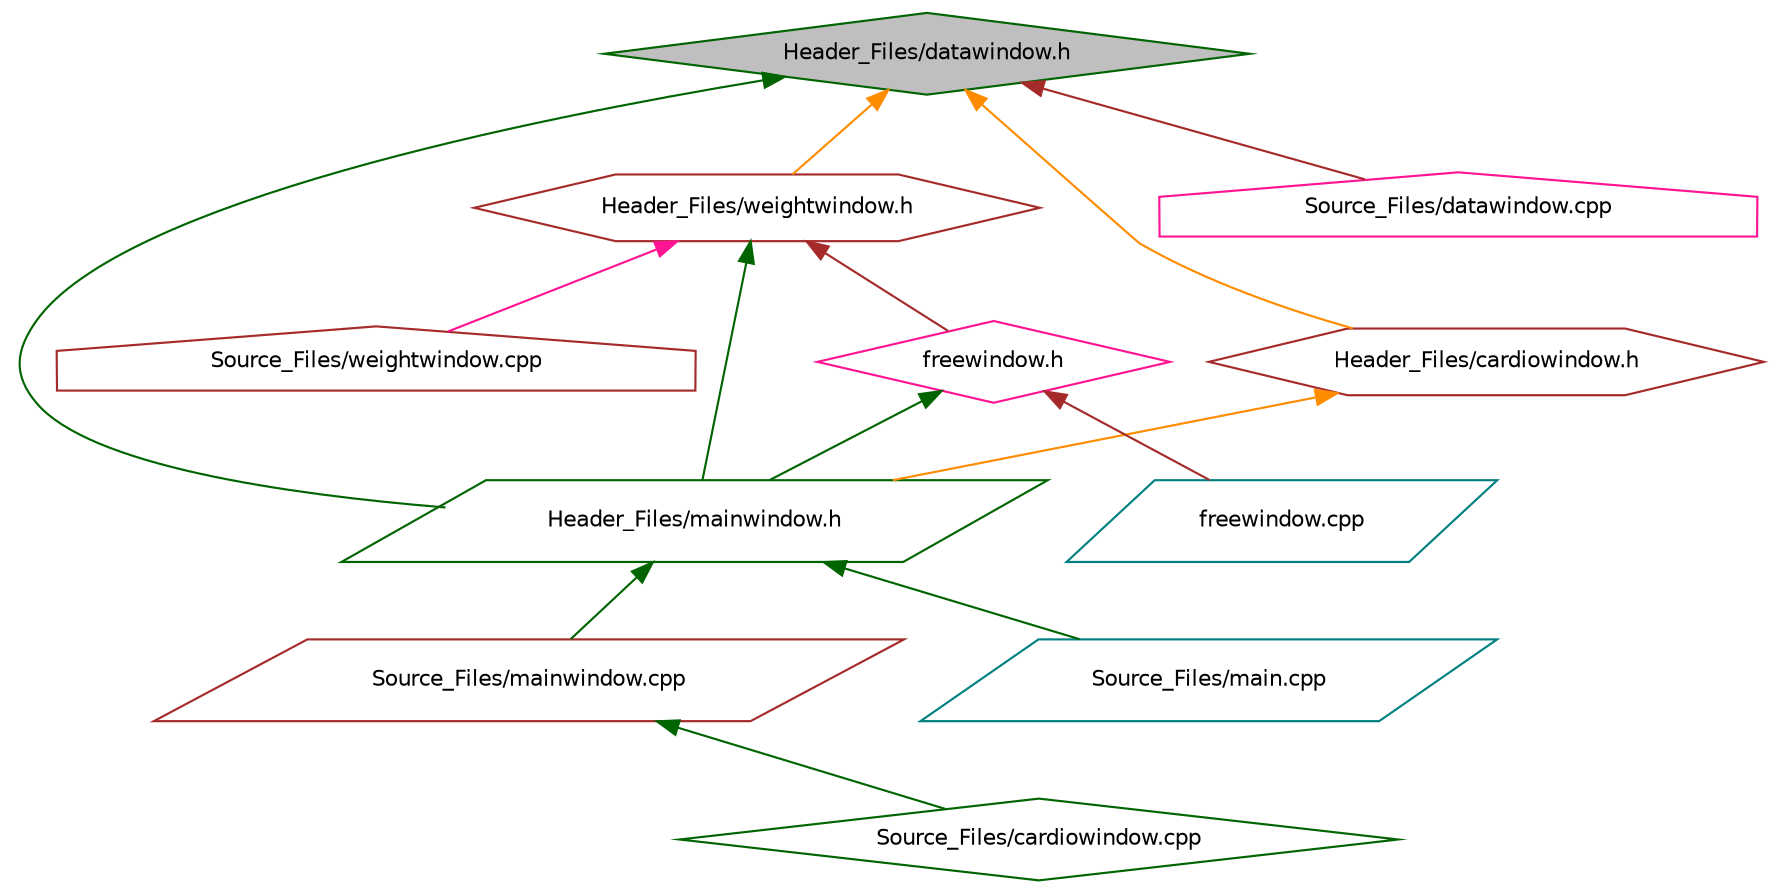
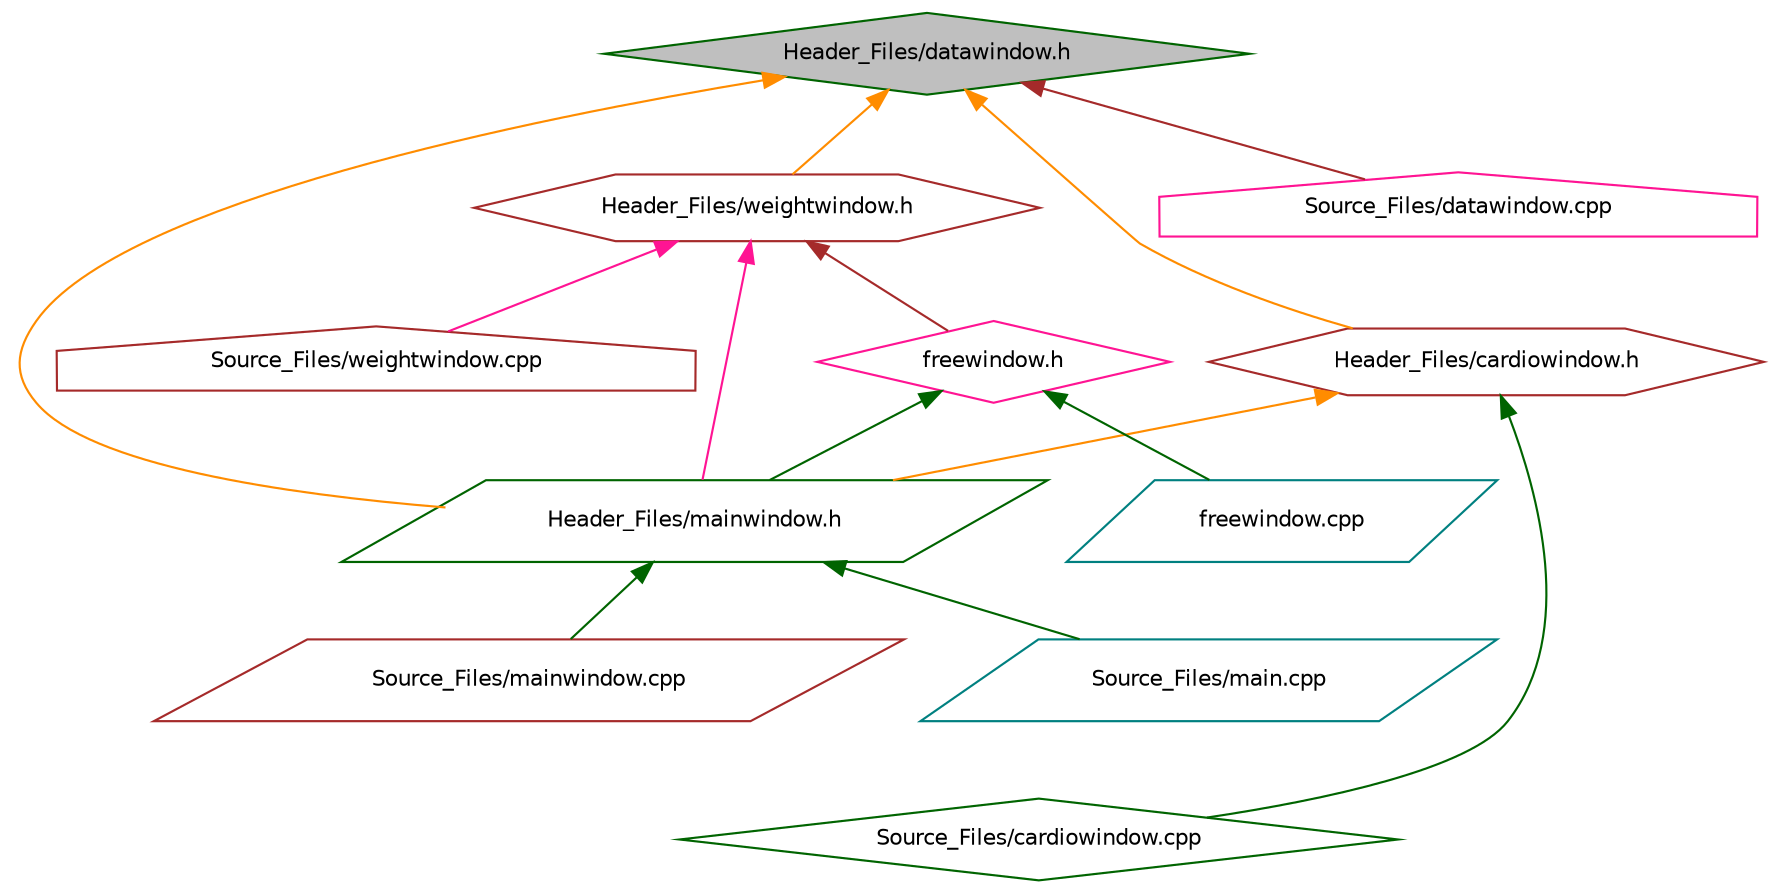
edge "Header_Files/mainwindow.h" -> "Header_Files/datawindow.h": color darkgreen -> darkorange
edge "Header_Files/mainwindow.h" -> "Header_Files/weightwindow.h": color darkgreen -> deeppink
edge "freewindow.cpp" -> "freewindow.h": color brown -> darkgreen
edge "Source_Files/cardiowindow.cpp" -> "Source_Files/mainwindow.cpp": now "Source_Files/cardiowindow.cpp" -> "Header_Files/cardiowindow.h"
